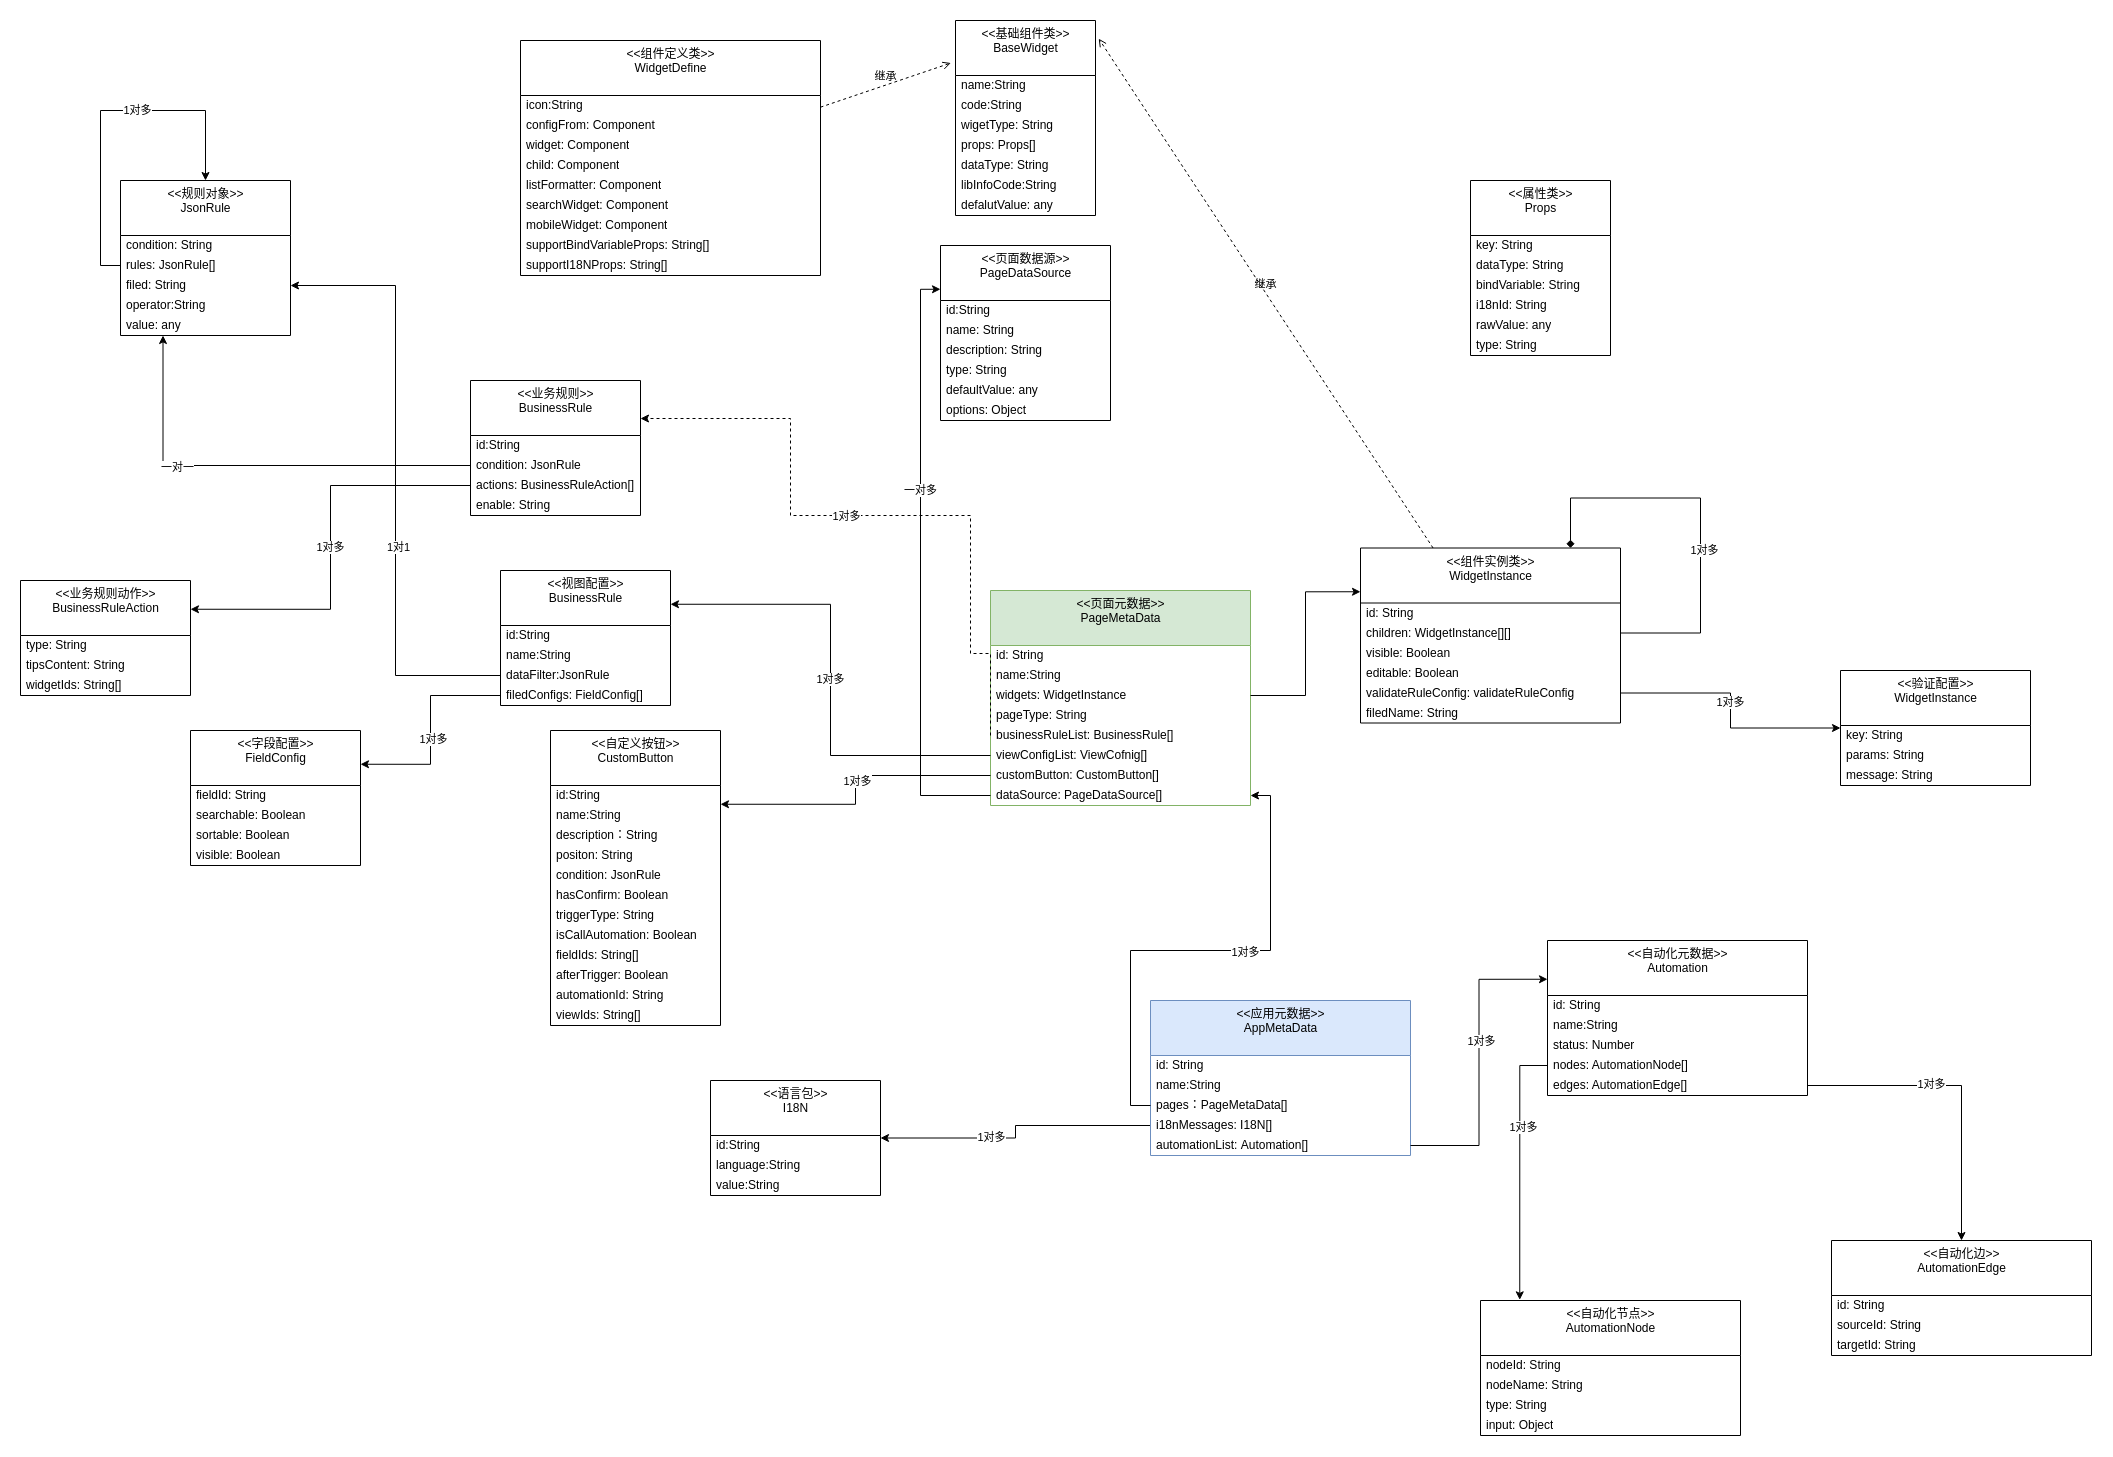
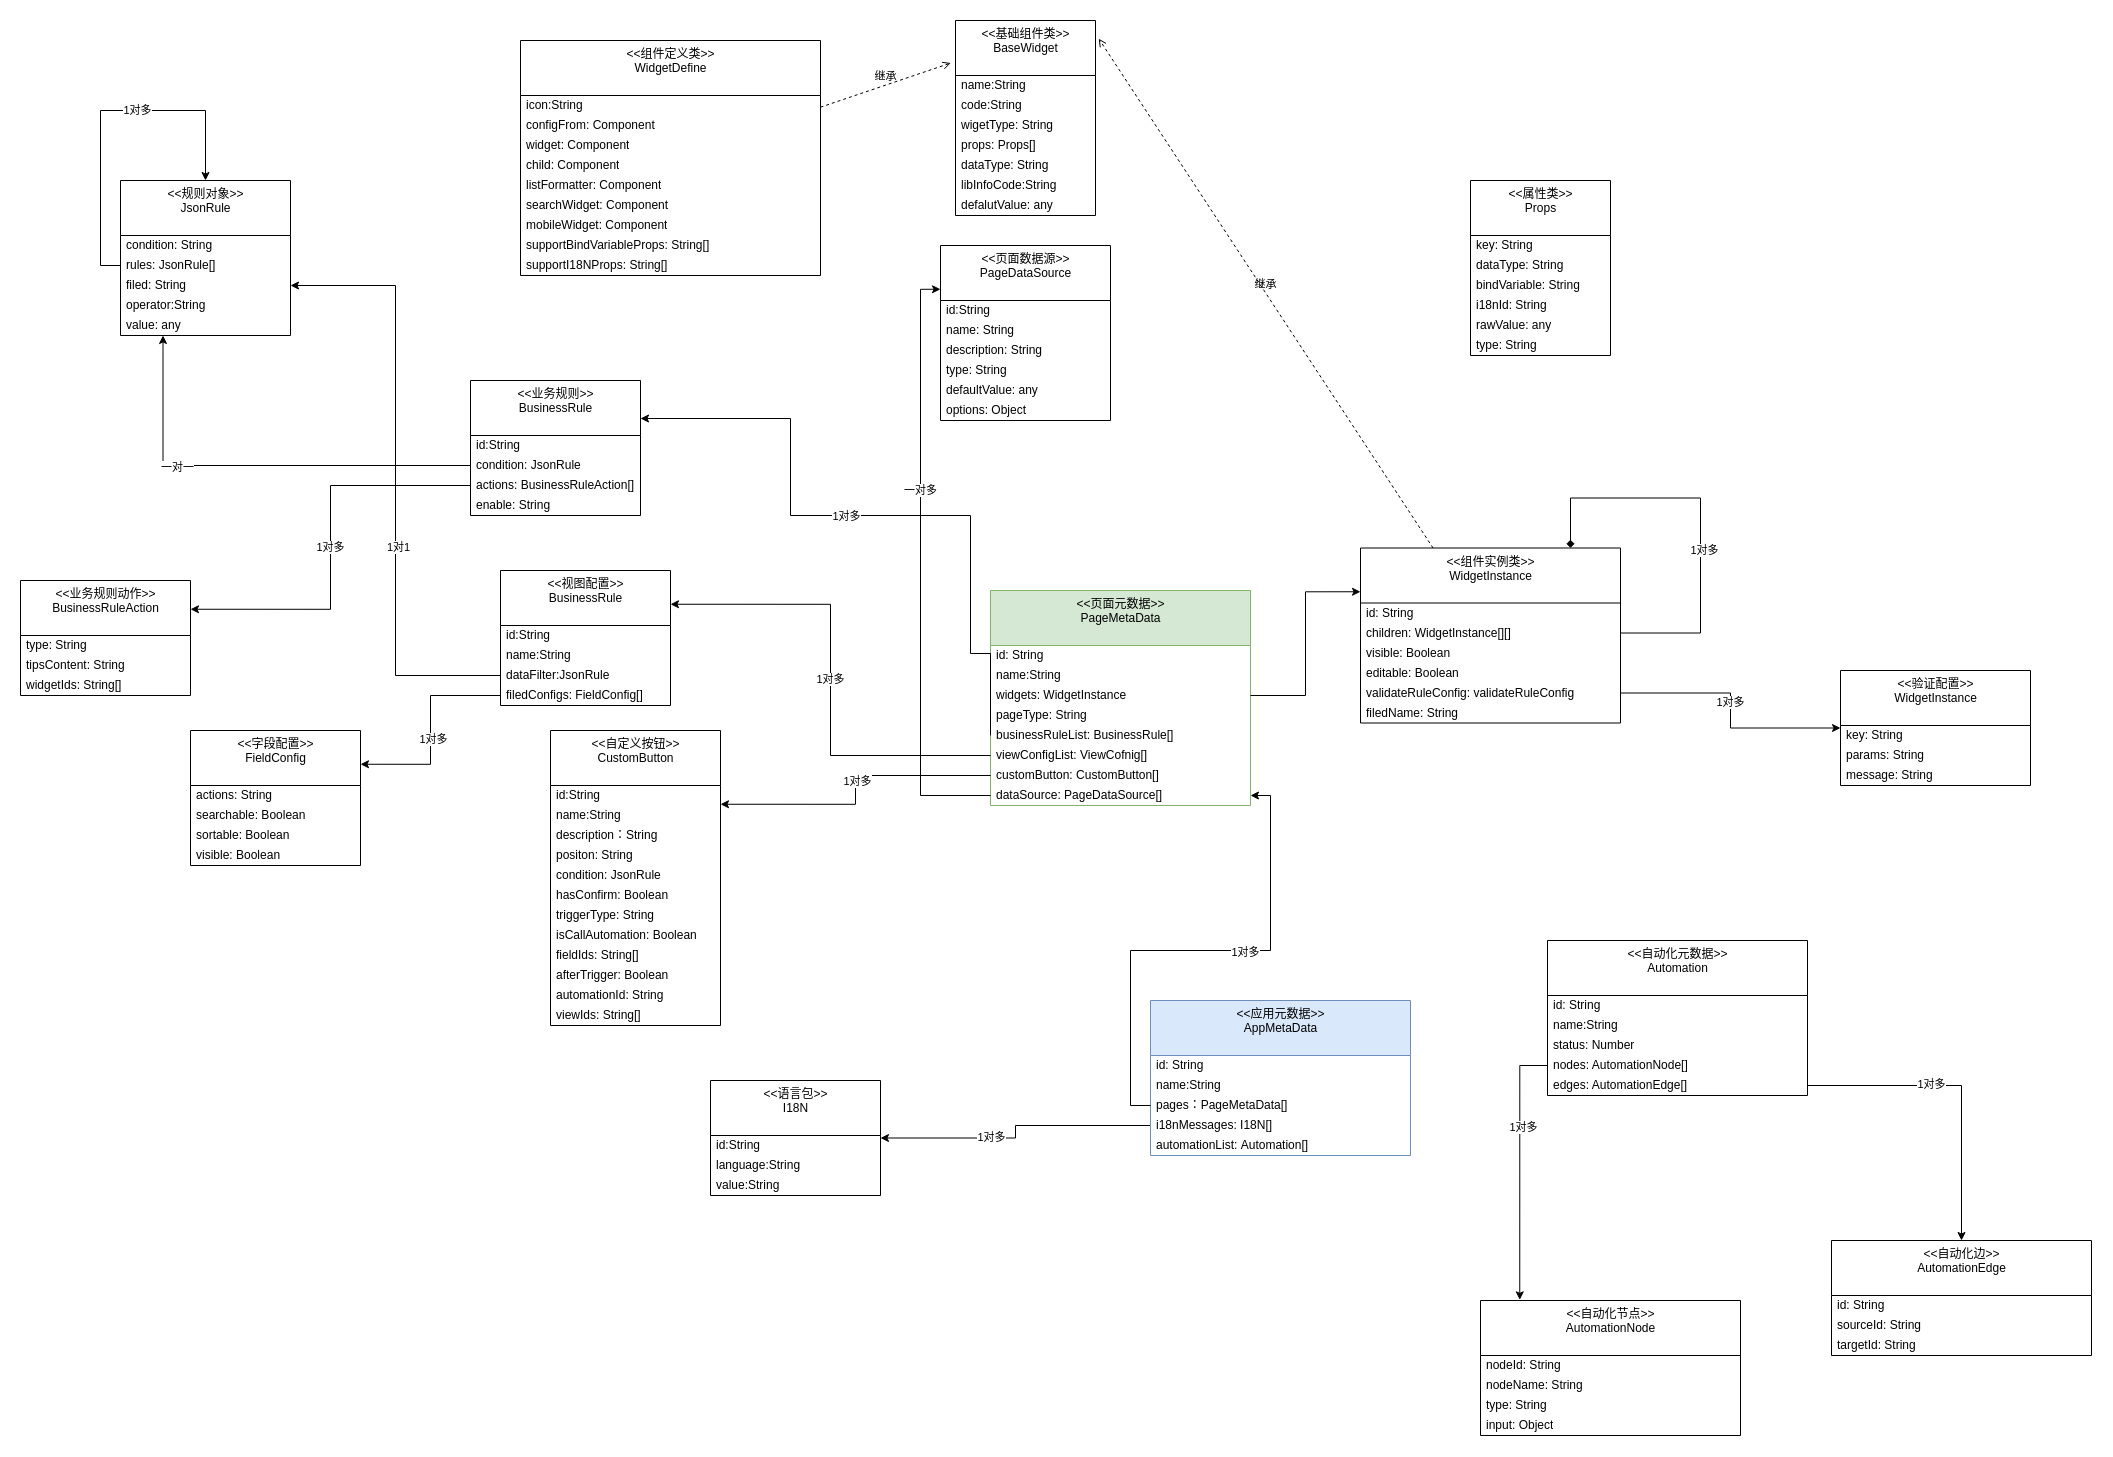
edge "businessRuleList: BusinessRule[]" -> "<<业务规则>> BusinessRule": style dashed -> solid
node "fieldId: String": label "fieldId: String" -> "actions: String"
edge "automationList: Automation[]" -> "<<自动化元数据>> Automation": removed, label "1对多"
